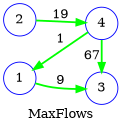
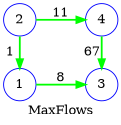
edge "2" -> "4": label "19" -> "11"
edge "4" -> "1": now "2" -> "1"
edge "1" -> "3": label "9" -> "8"
